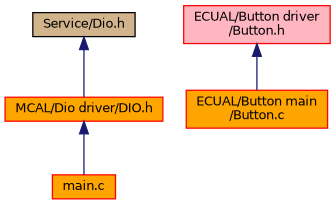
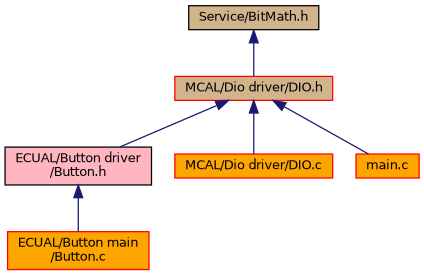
node "Service/Dio.h": label "Service/Dio.h" -> "Service/BitMath.h"
node "ECUAL/Button driver /Button.h": color red -> black
node "MCAL/Dio driver/DIO.h": fillcolor orange -> tan
edge "ECUAL/Button driver /Button.h" -> "MCAL/Dio driver/DIO.h": added
node "MCAL/Dio driver/DIO.c": added
